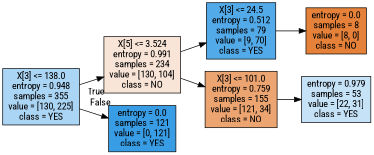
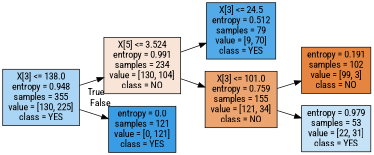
node "entropy = 0.0 samples = 8 value = [8, 0] class = NO": removed
node "entropy = 0.191 samples = 102 value = [99, 3] class = NO": added
